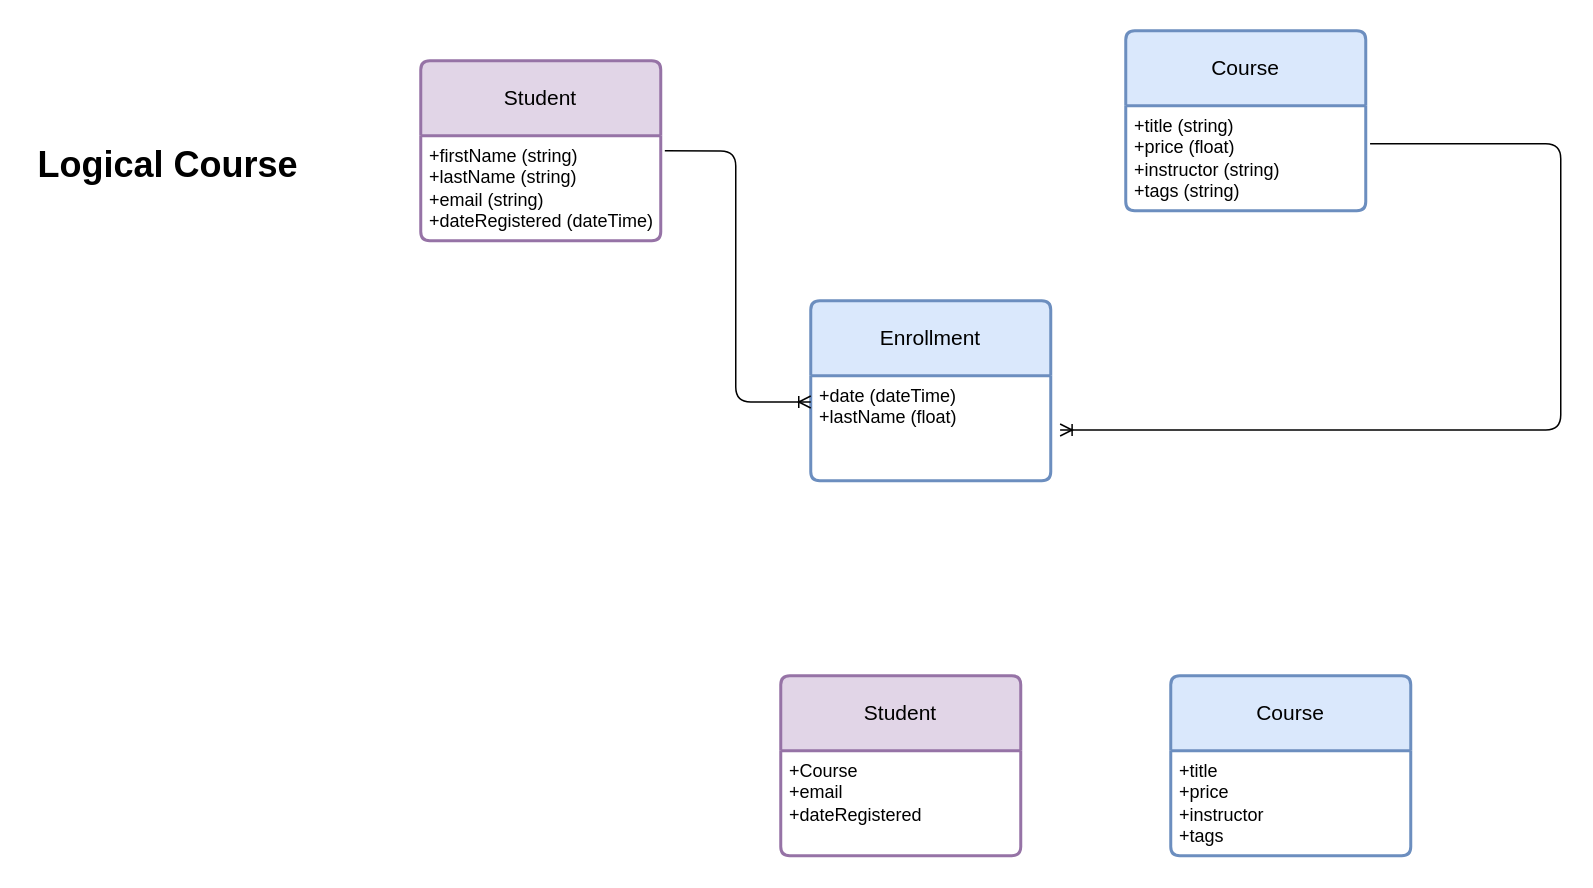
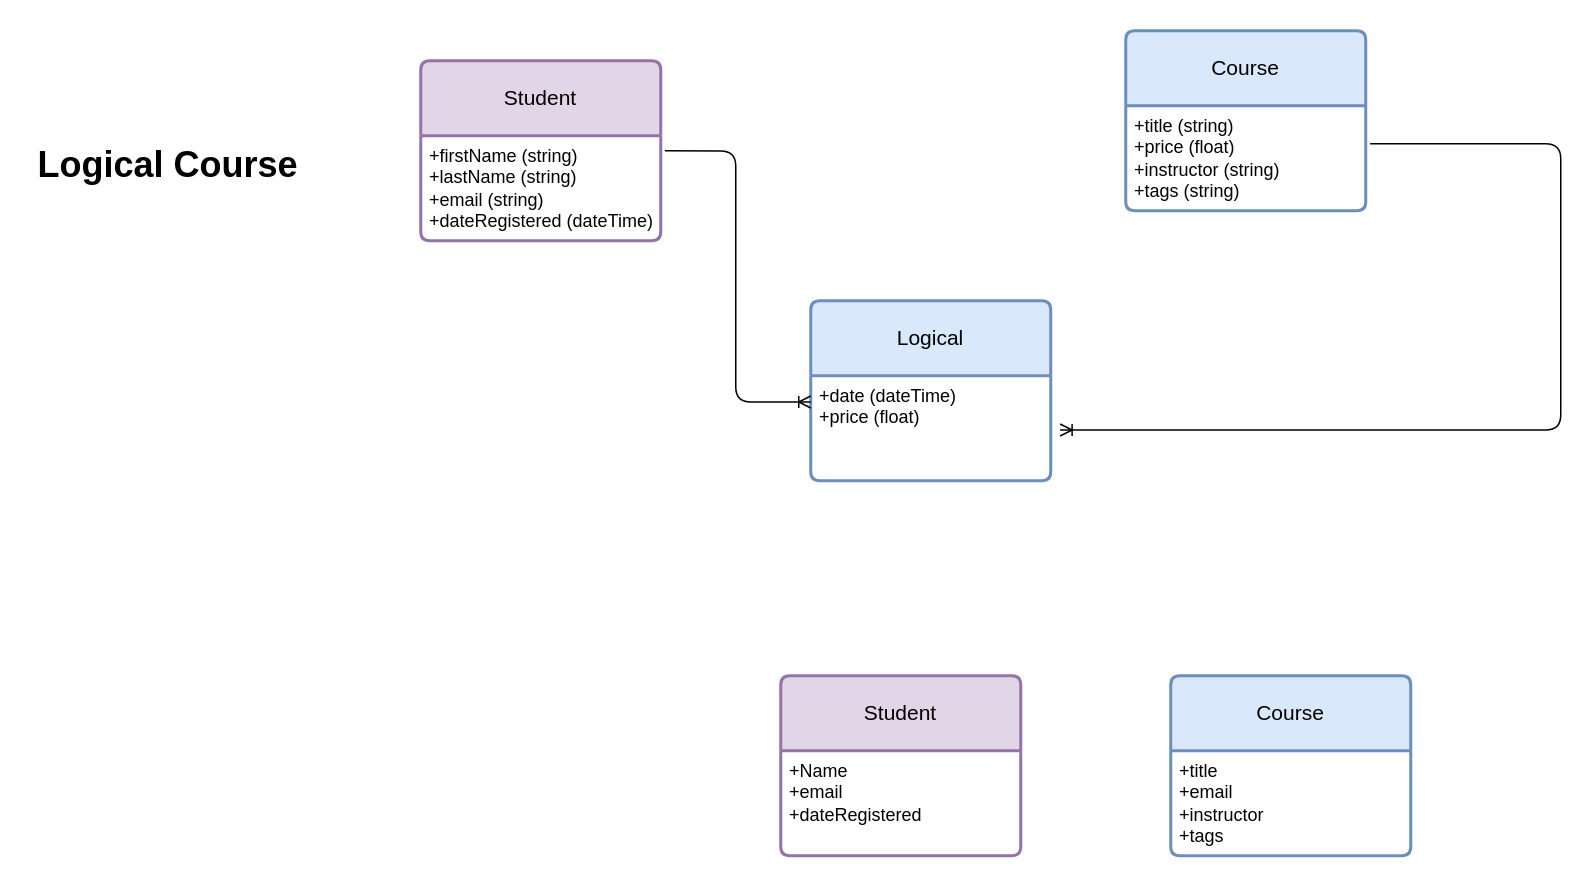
node "Enrollment": label "Enrollment" -> "Logical"
node "+date (dateTime) +lastName (float)": label "+date (dateTime) +lastName (float)" -> "+date (dateTime) +price (float)"
node "+Course +email +dateRegistered": label "+Course +email +dateRegistered" -> "+Name +email +dateRegistered"
node "+title +price +instructor +tags": label "+title +price +instructor +tags" -> "+title +email +instructor +tags"
